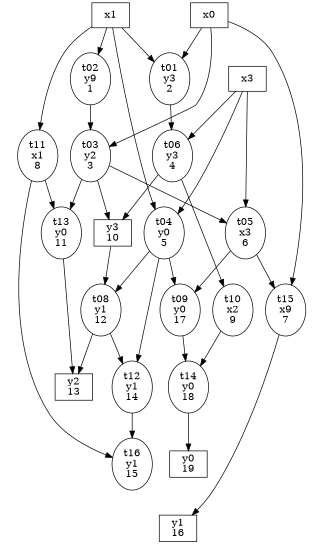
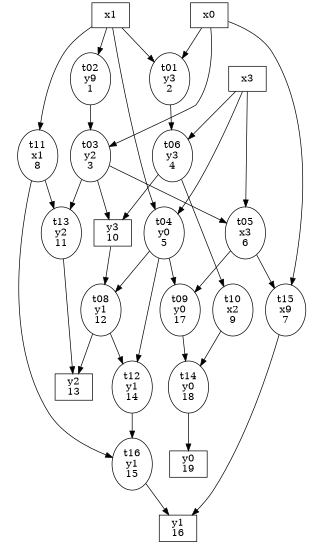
node "t13 y0 11": label "t13 y0 11" -> "t13 y2 11"
edge "t16 y1 15" -> "y1 16": added
